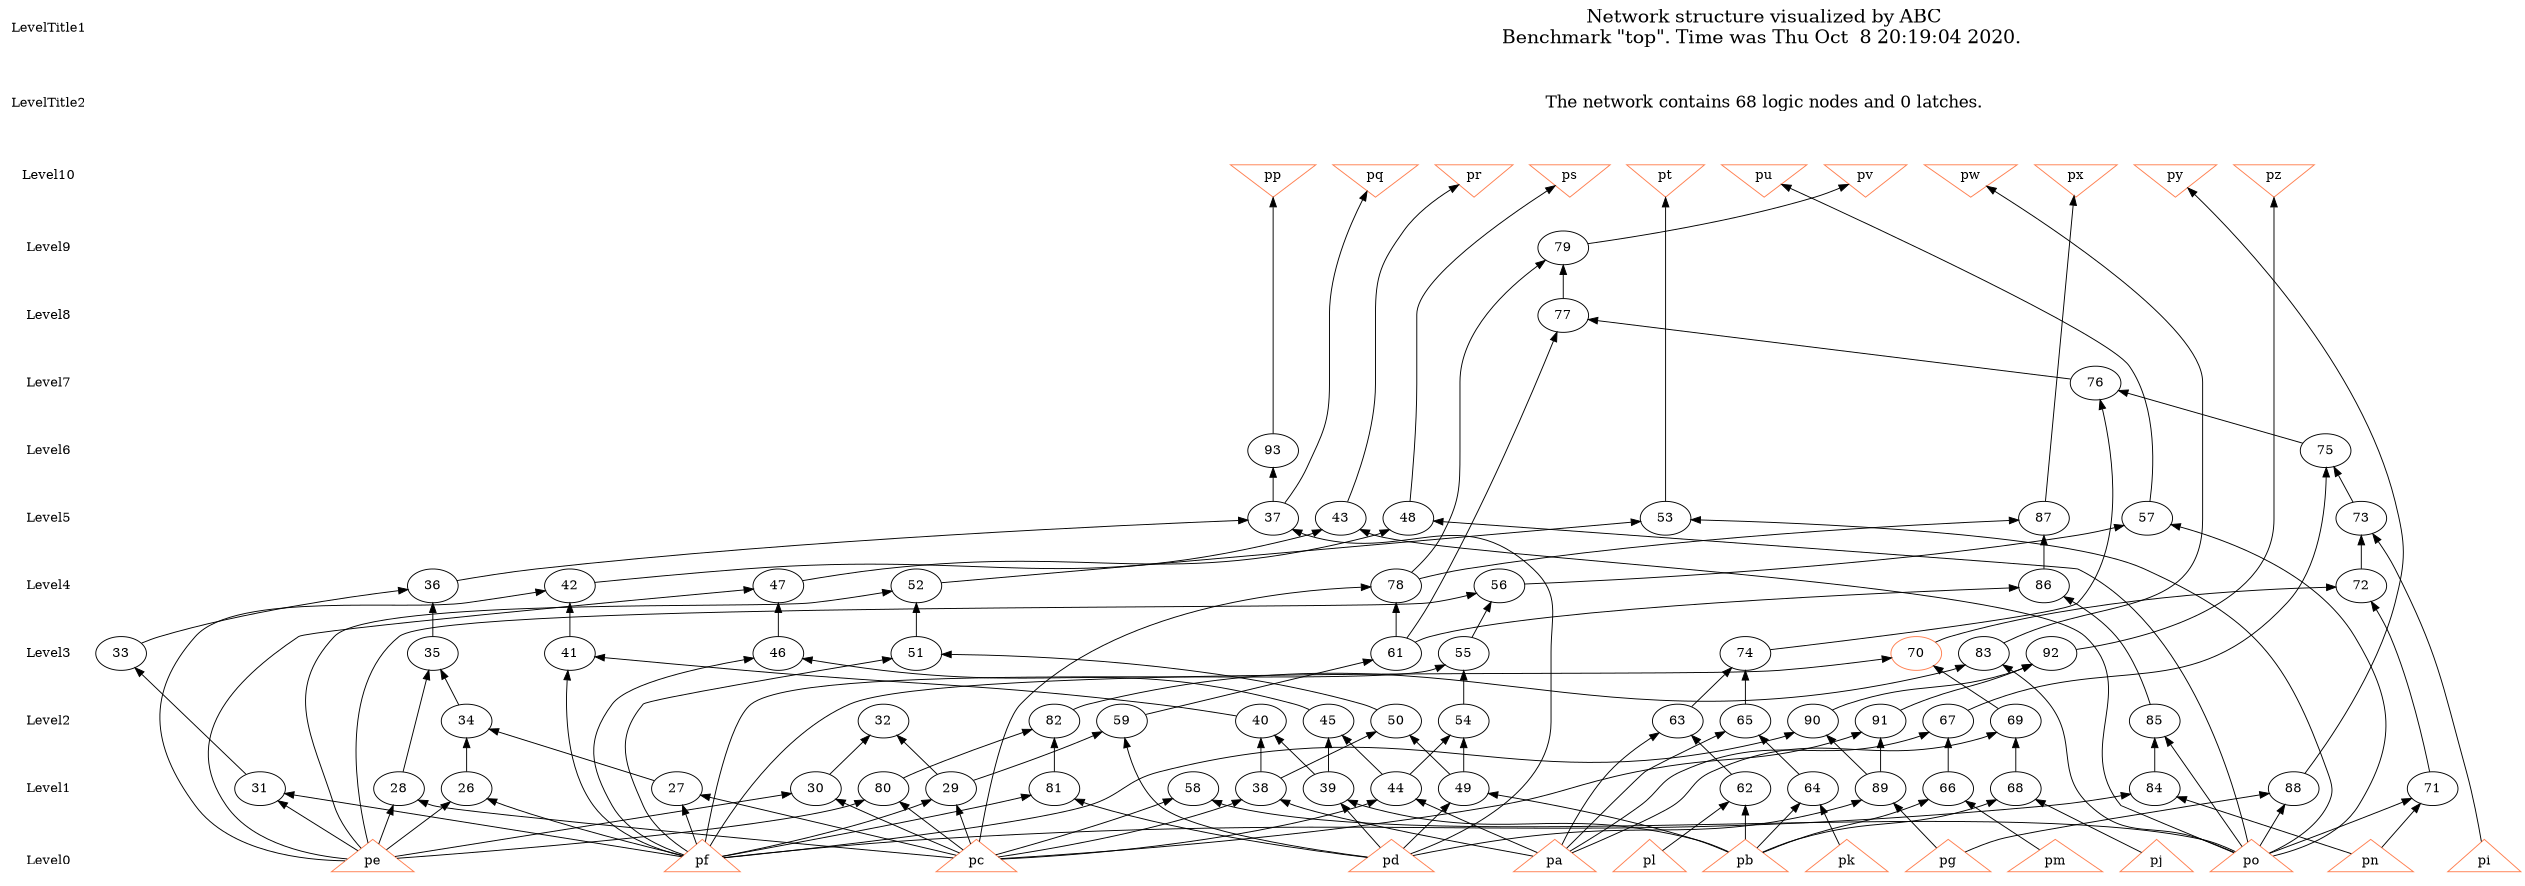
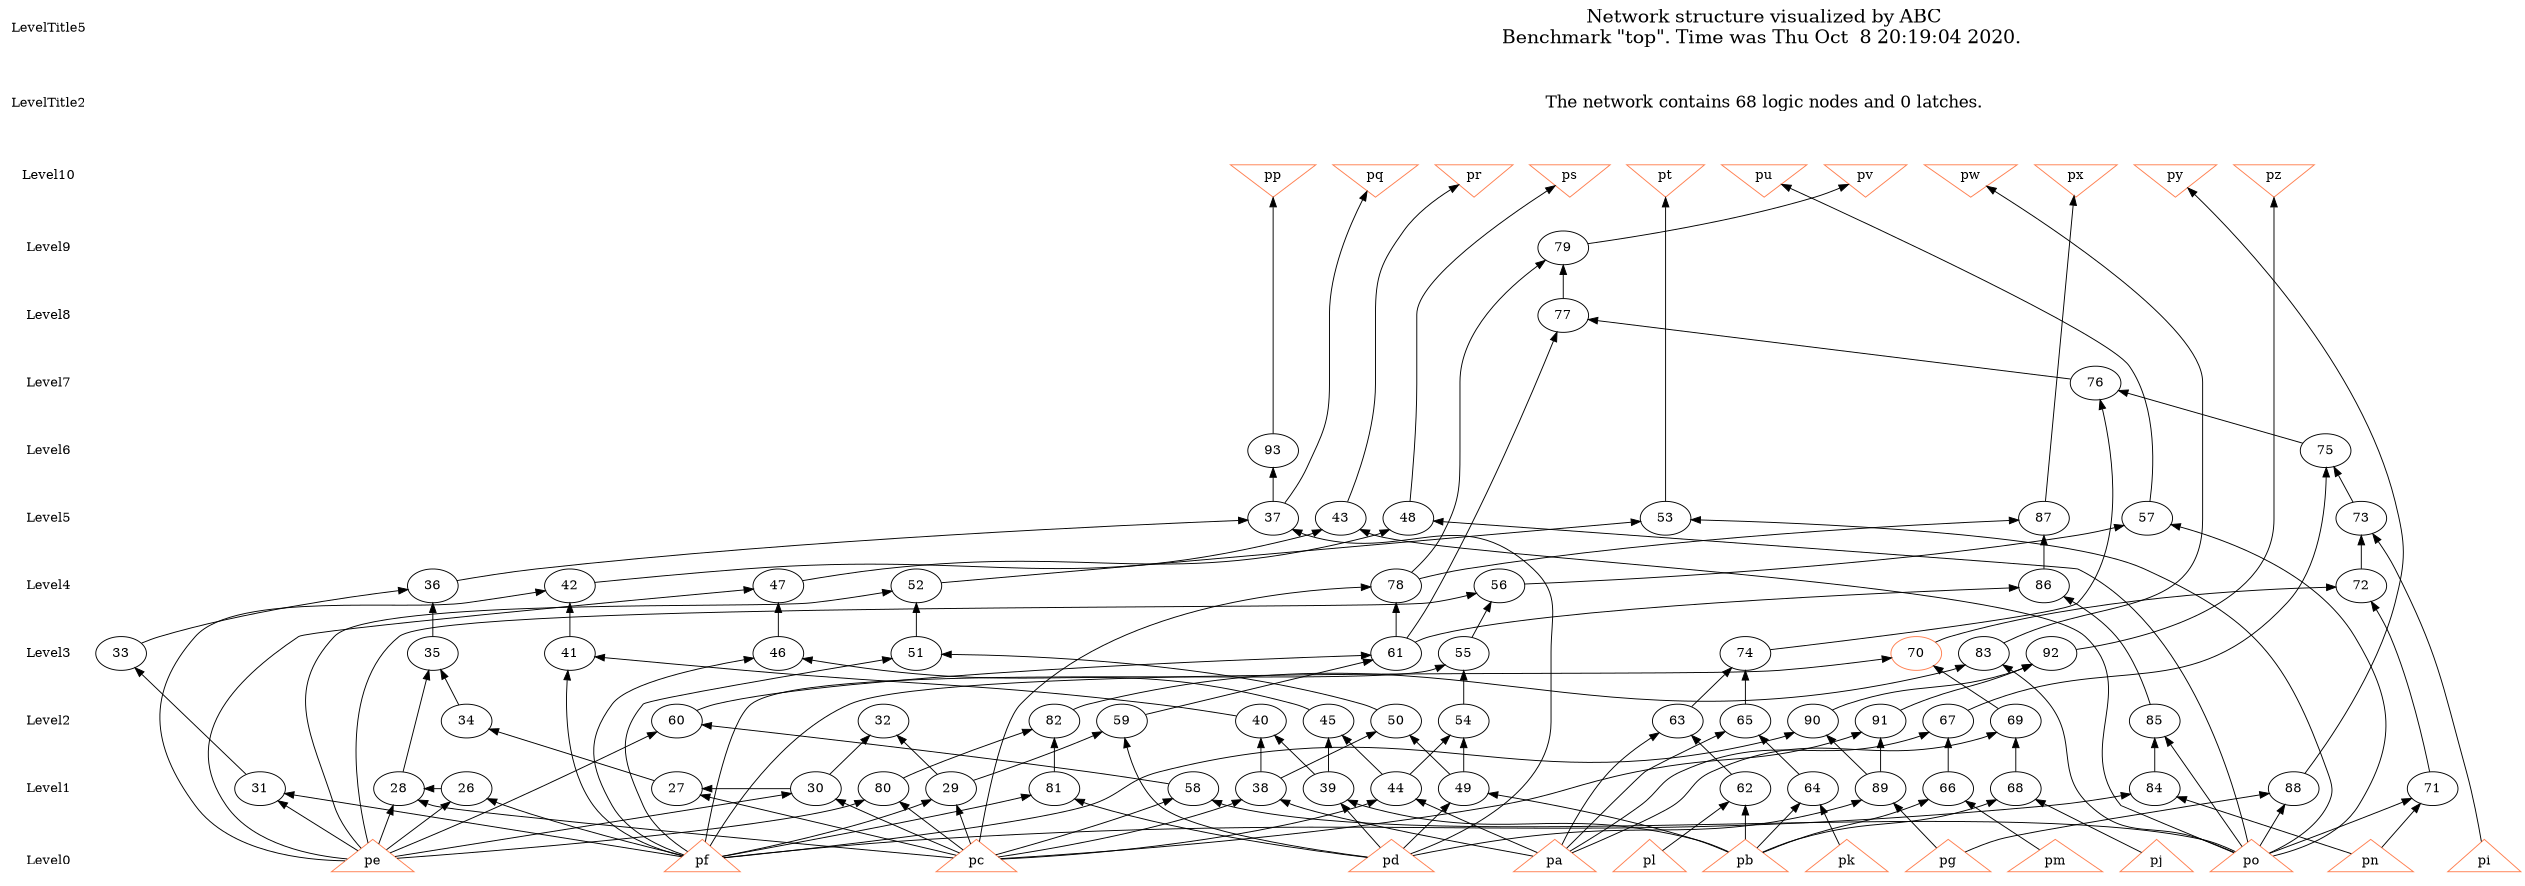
node "LevelTitle1": label "LevelTitle1" -> "LevelTitle5"
node "60": added
edge "26" -> "34": now "26" -> "28"
edge "pf" -> "27": now "30" -> "27"
